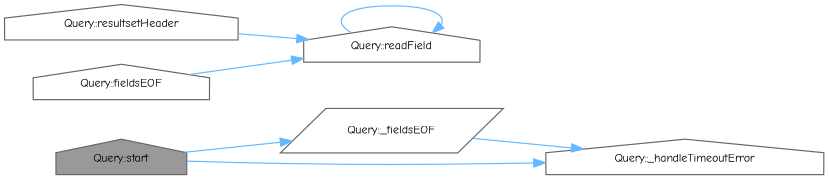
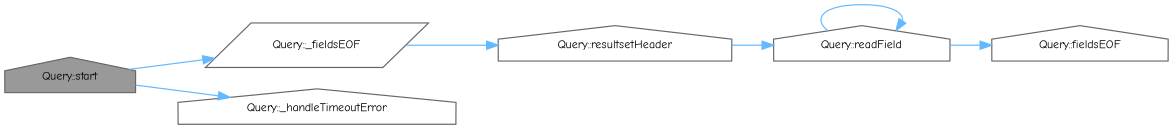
edge "Query::fieldsEOF" -> "Query::readField": reversed
edge "Query::_fieldsEOF" -> "Query::_handleTimeoutError": now "Query::_fieldsEOF" -> "Query::resultsetHeader"
